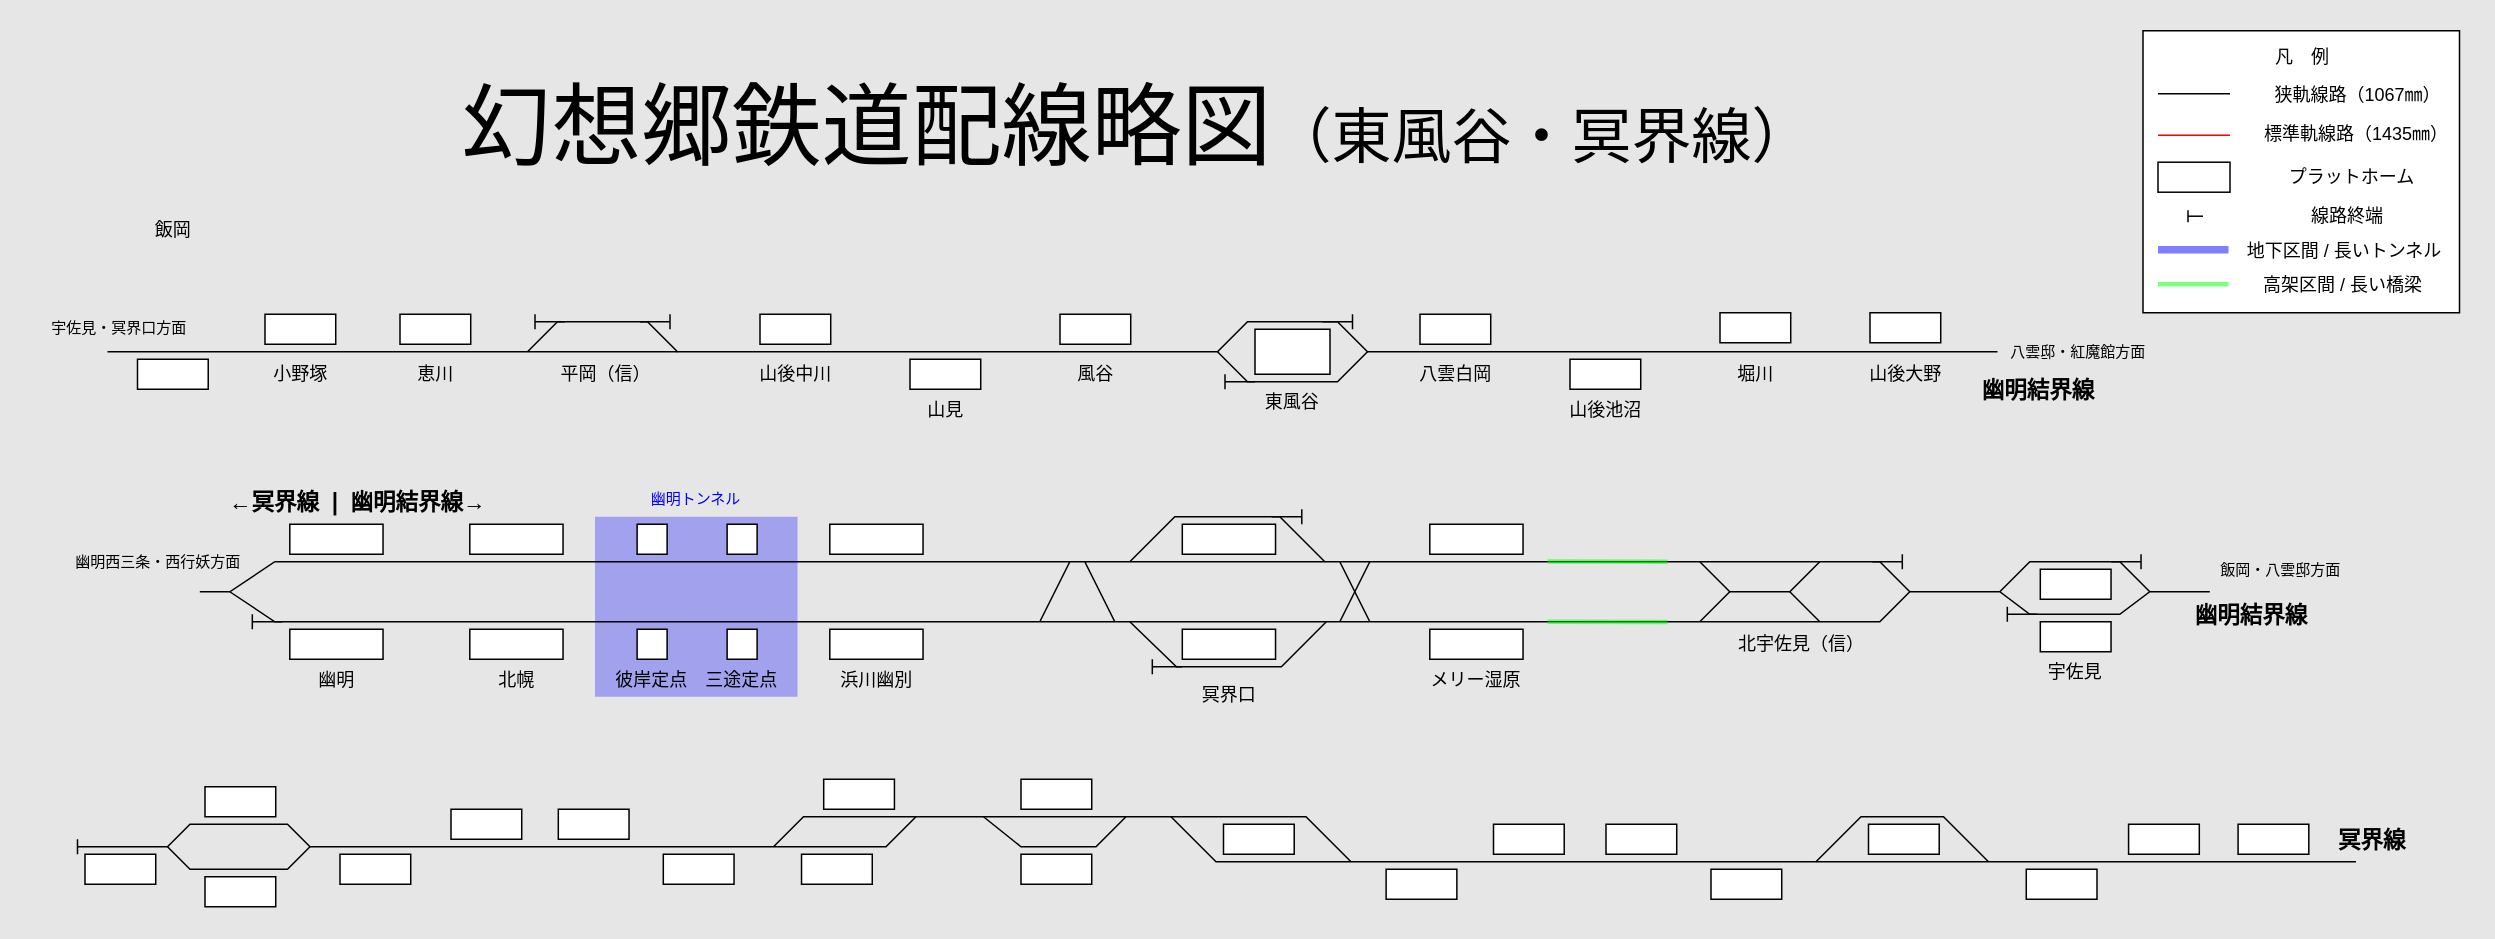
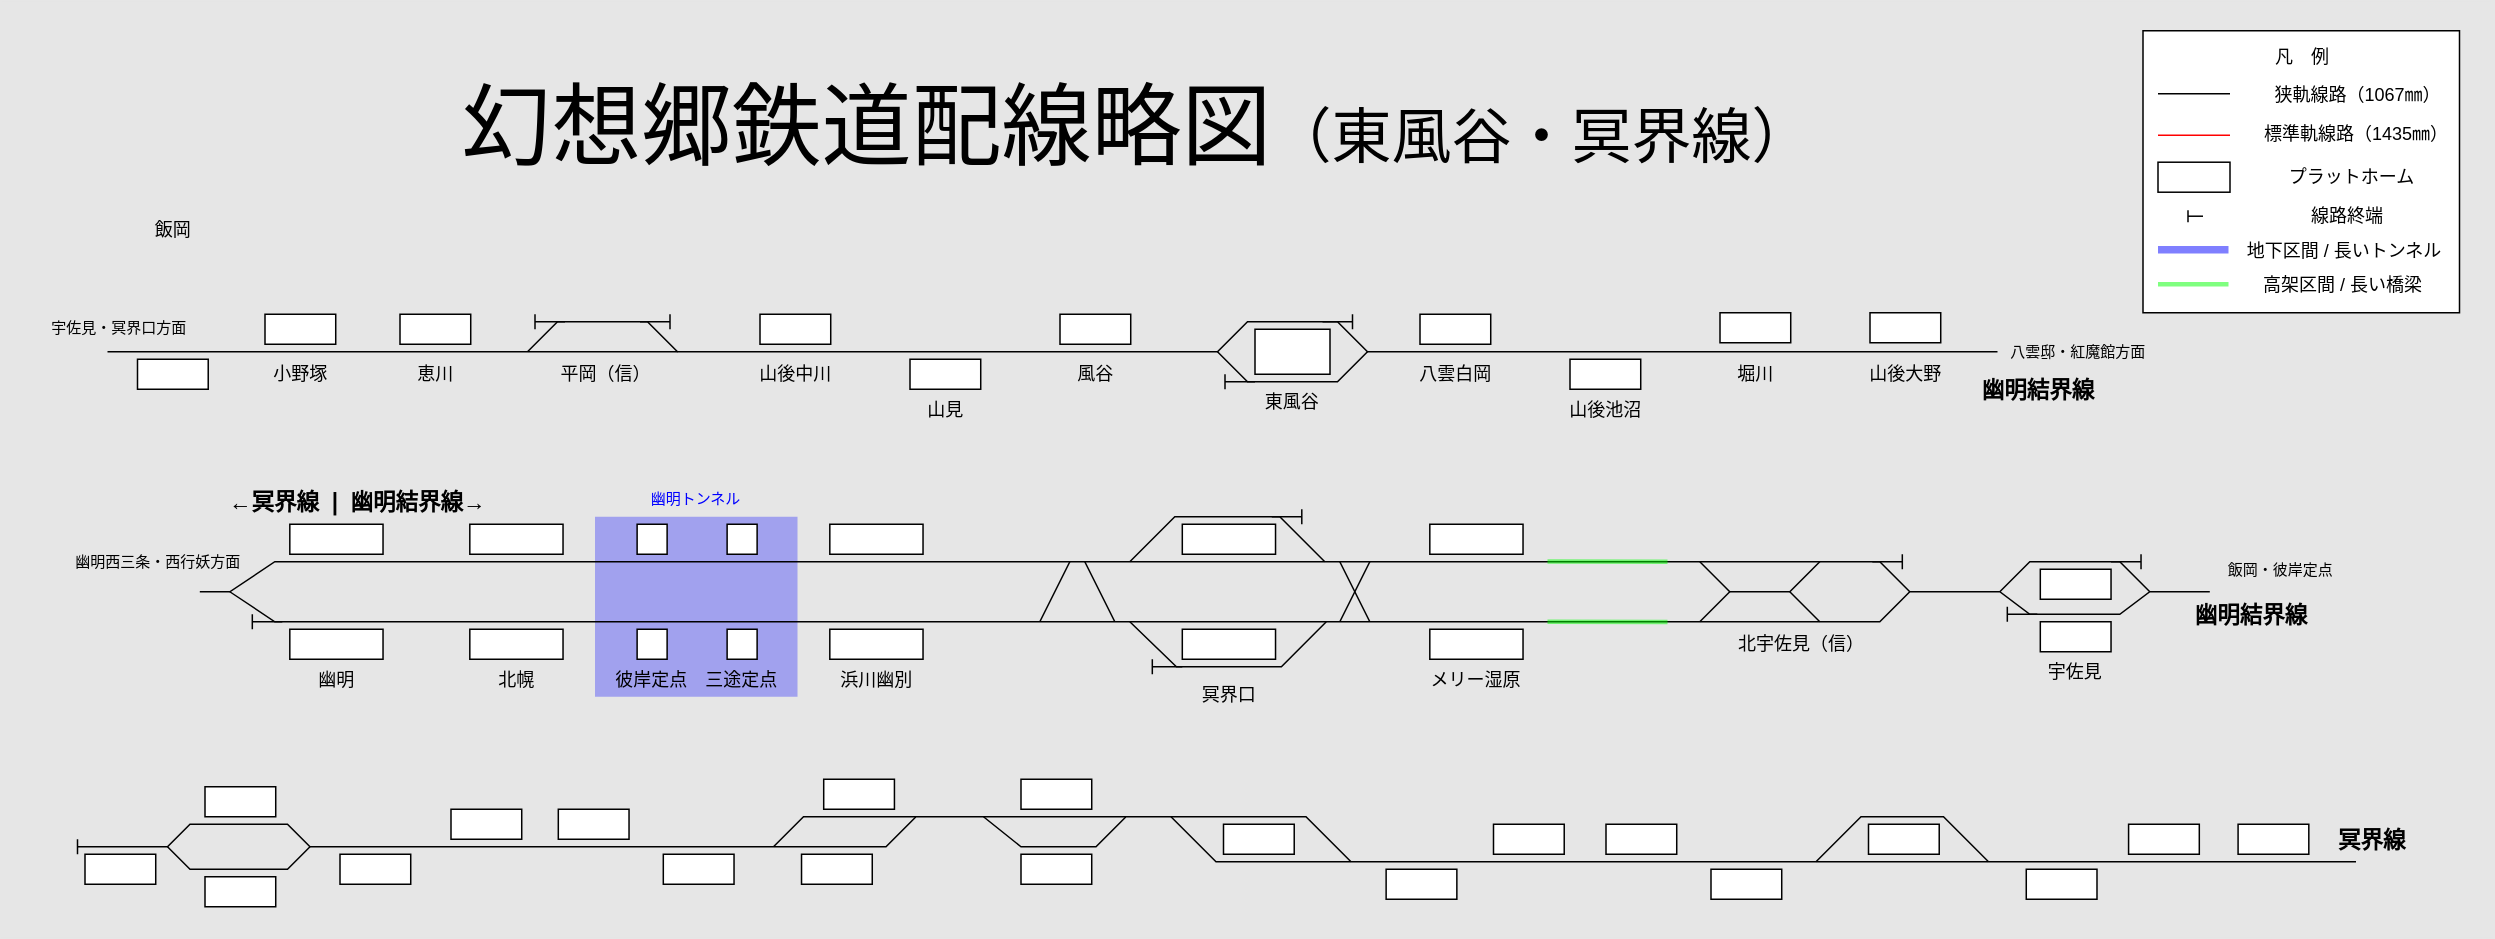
node "飯岡・八雲邸方面": label "飯岡・八雲邸方面" -> "飯岡・彼岸定点"
